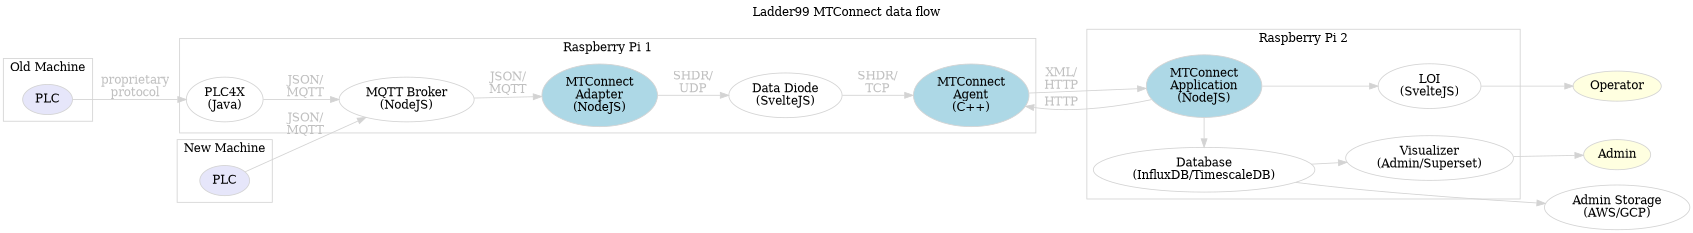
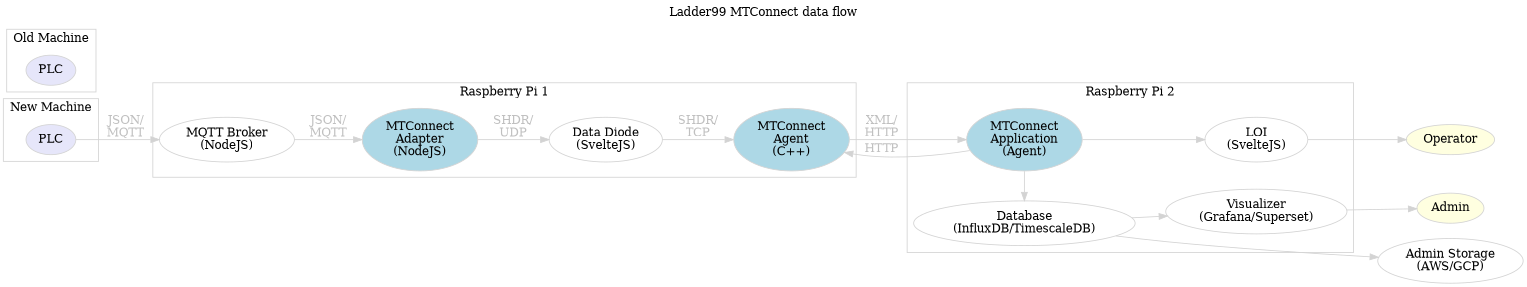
node "MTConnect Application (NodeJS)": label "MTConnect Application (NodeJS)" -> "MTConnect Application (Agent)"
node "PLC4X (Java)": removed
node "Visualizer (Admin/Superset)": label "Visualizer (Admin/Superset)" -> "Visualizer (Grafana/Superset)"
